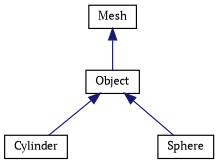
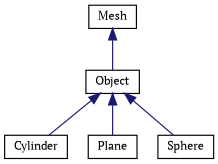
node "Plane": added
